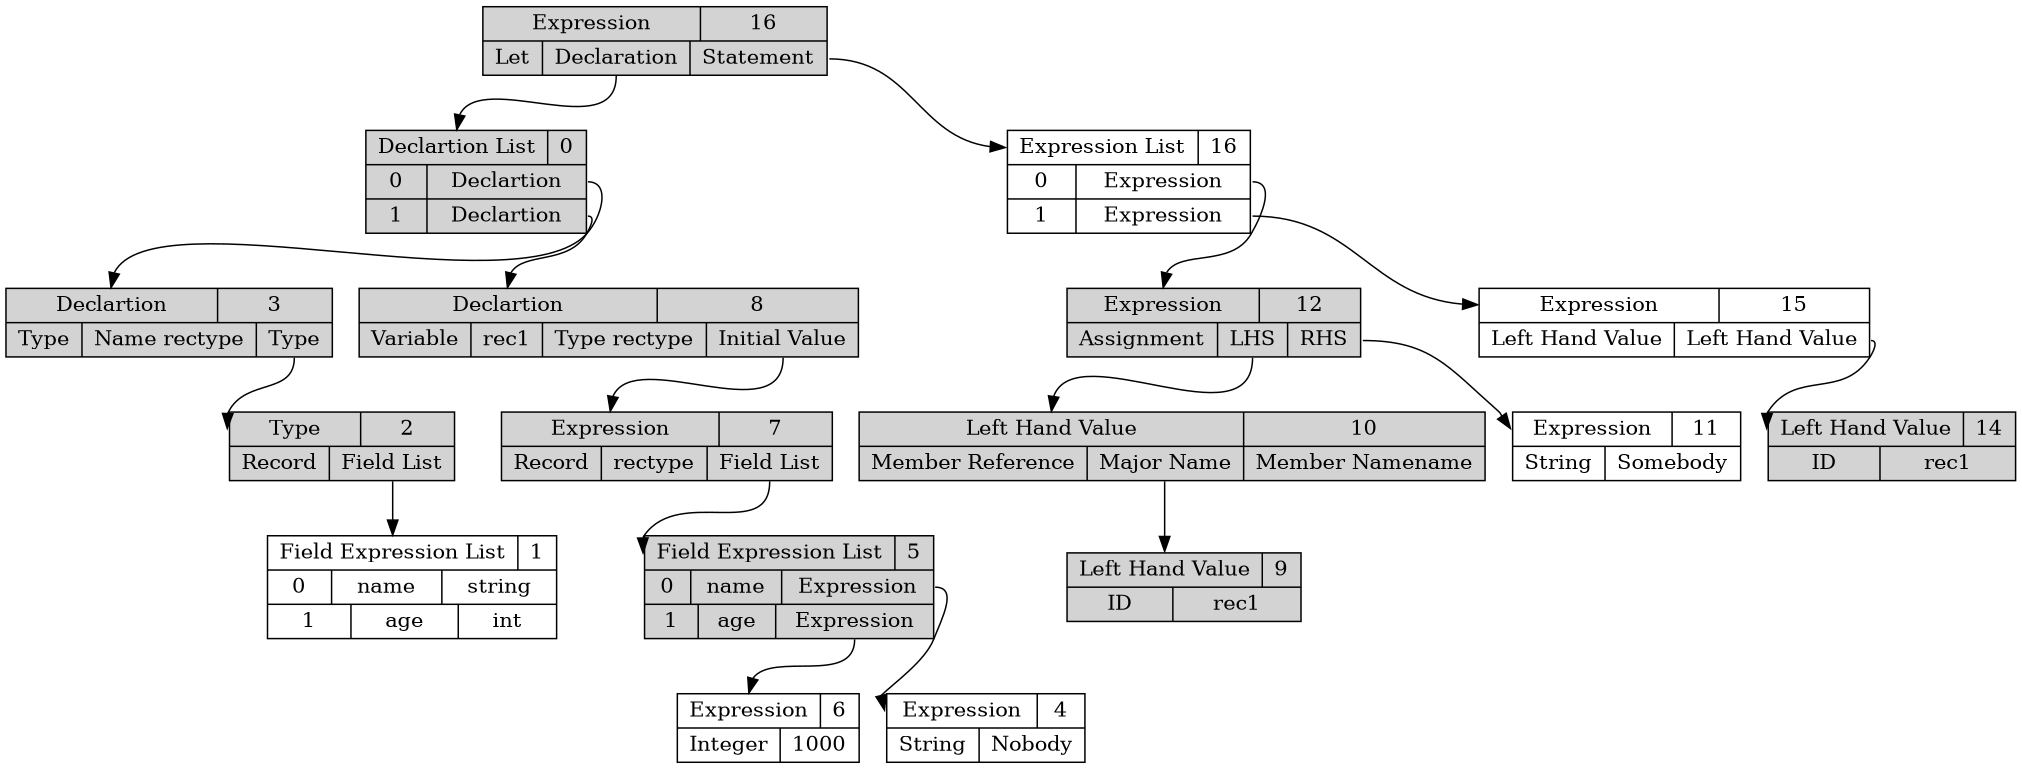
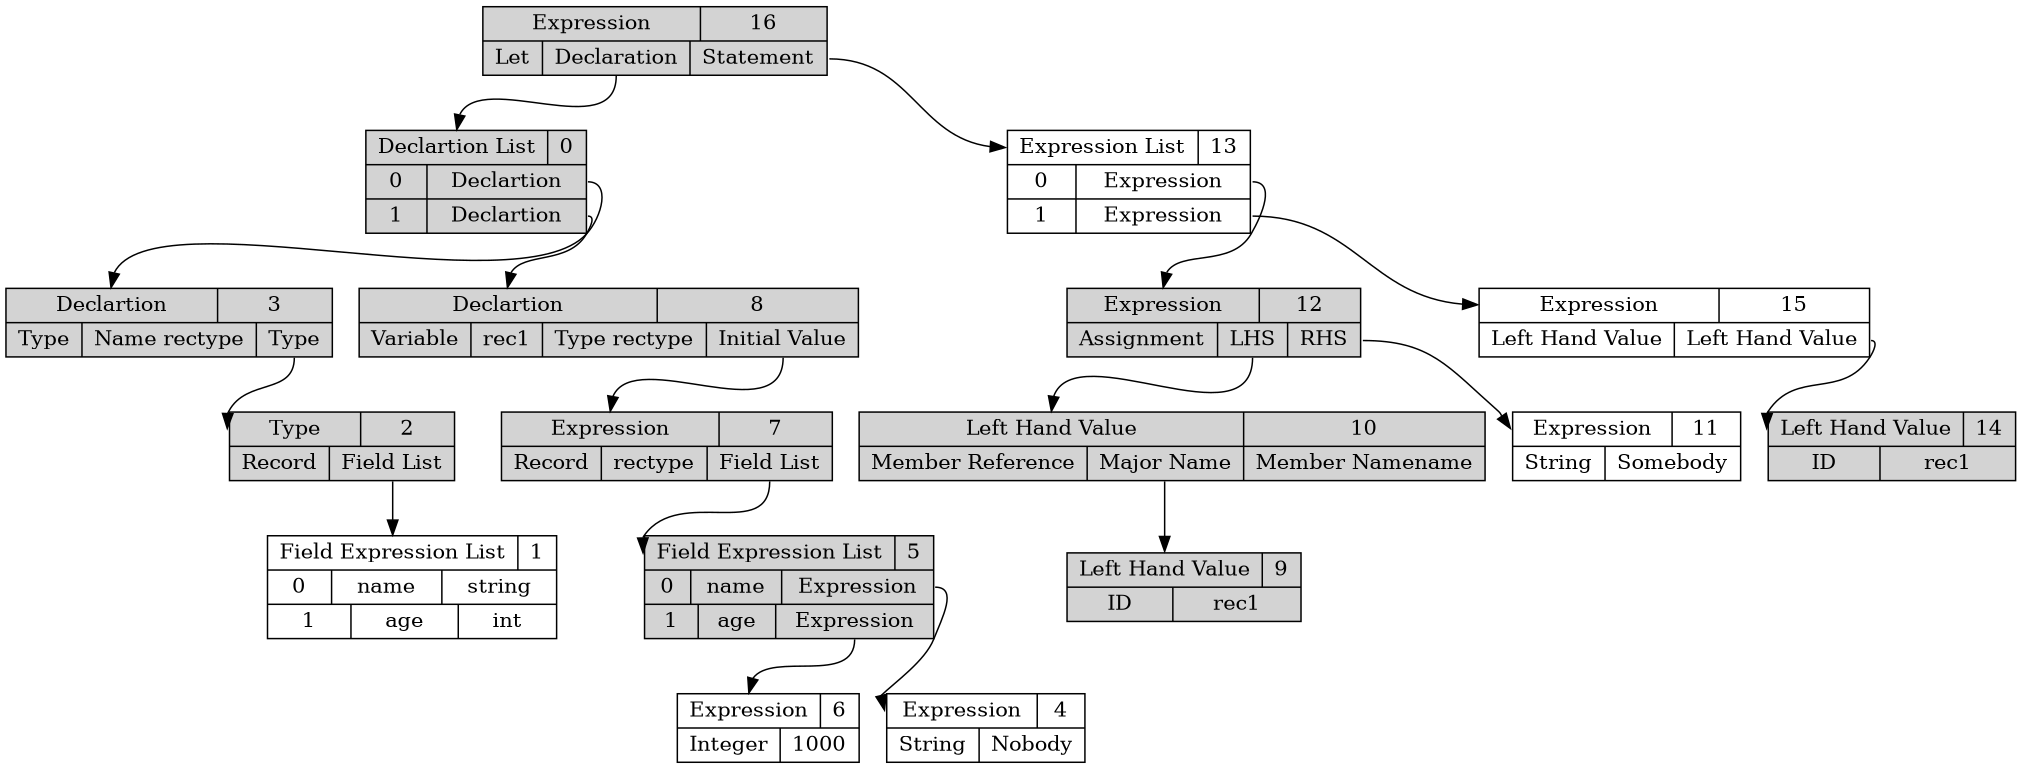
node "Expression List": text "16" -> "13"
